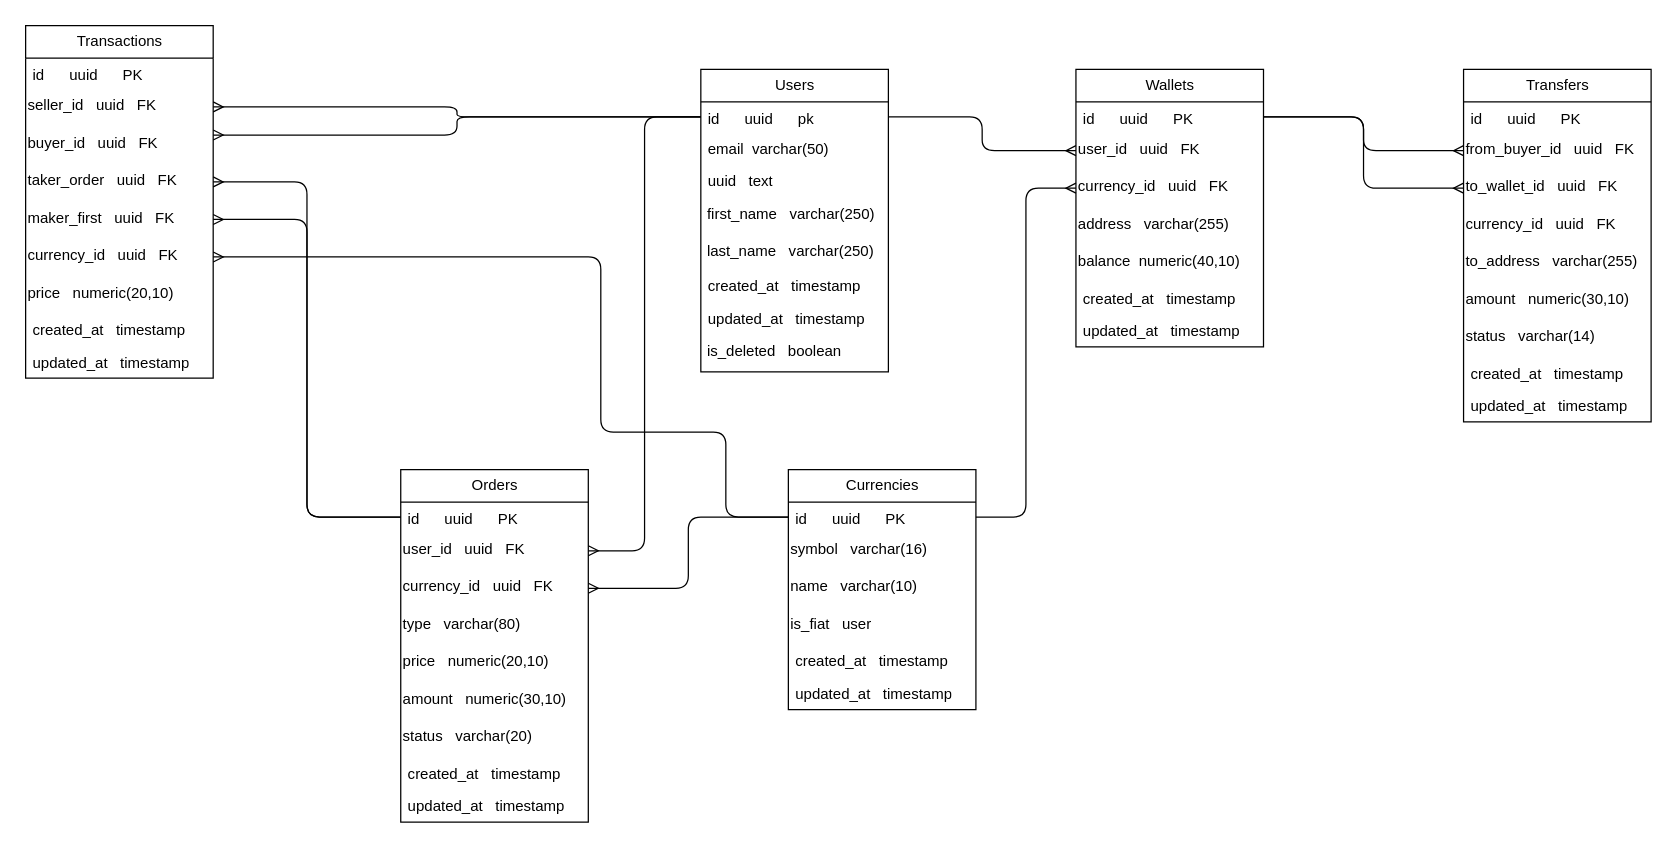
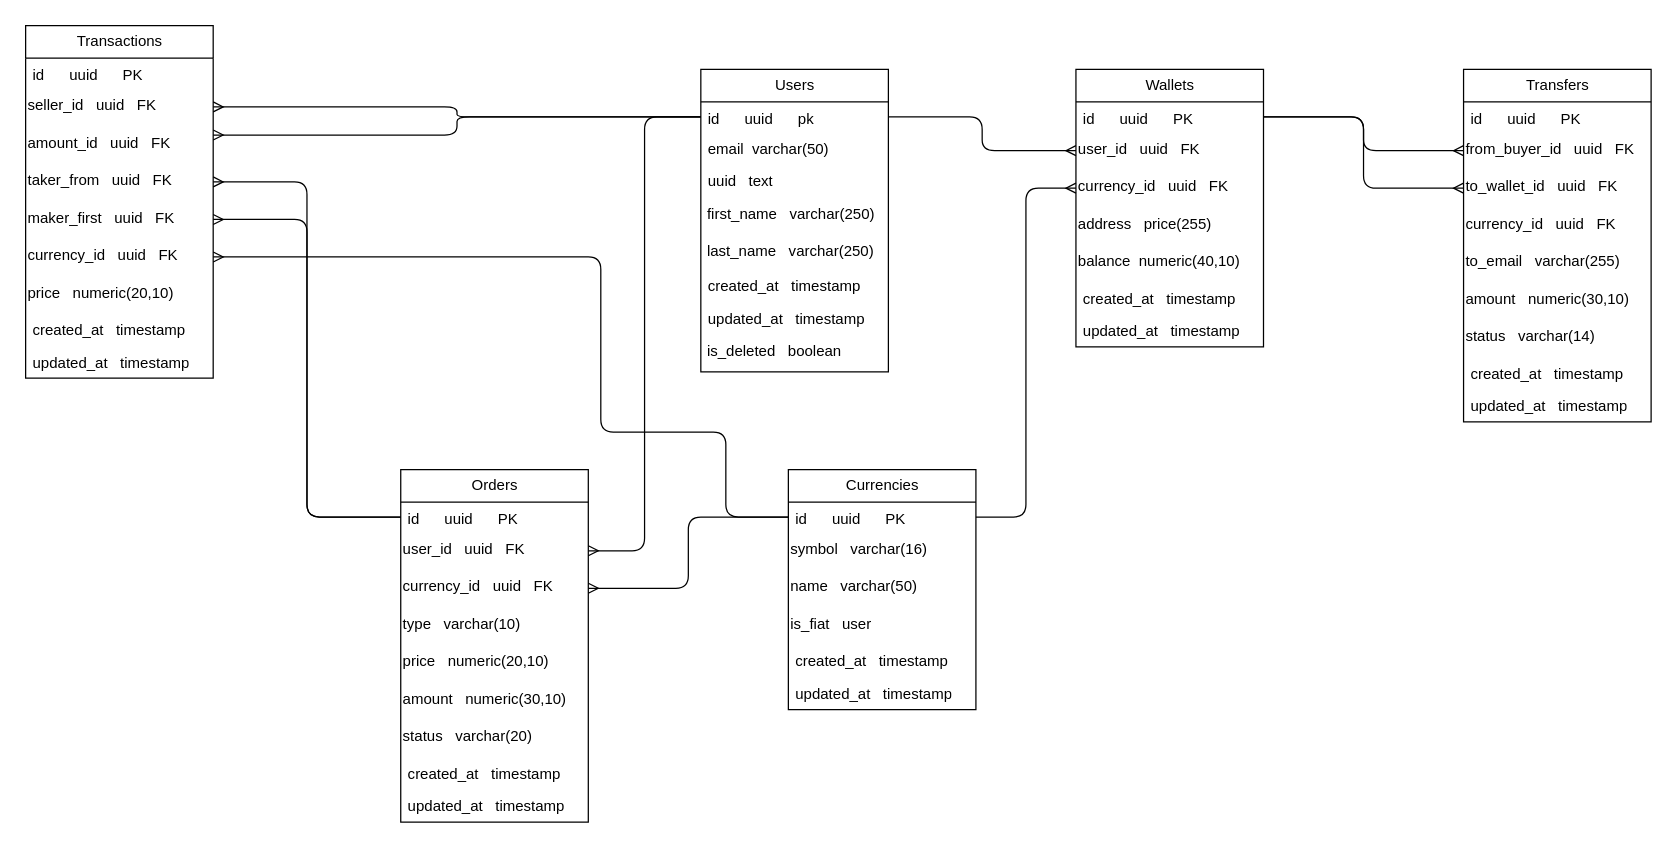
node "buyer_id uuid FK": label "buyer_id uuid FK" -> "amount_id uuid FK"
node "taker_order uuid FK": label "taker_order uuid FK" -> "taker_from uuid FK"
node "address varchar(255)": label "address varchar(255)" -> "address price(255)"
node "to_address varchar(255)": label "to_address varchar(255)" -> "to_email varchar(255)"
node "name varchar(10)": label "name varchar(10)" -> "name varchar(50)"
node "type varchar(80)": label "type varchar(80)" -> "type varchar(10)"
